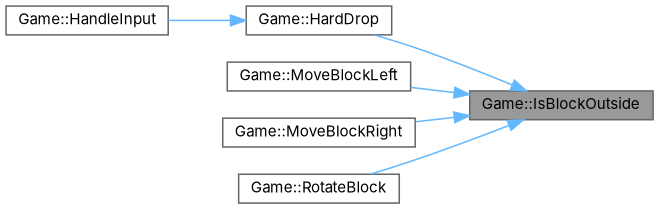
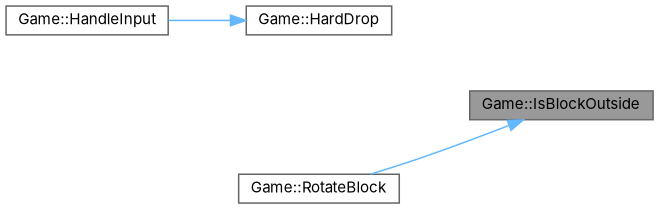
edge "Game::HardDrop" -> "Game::IsBlockOutside": removed
node "Game::MoveBlockLeft": removed
node "Game::MoveBlockRight": removed
